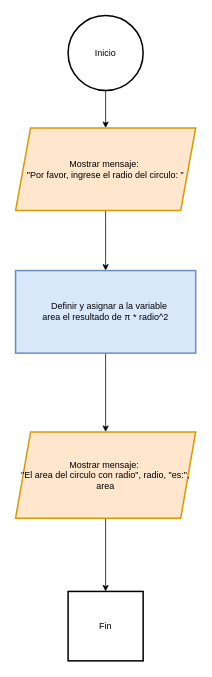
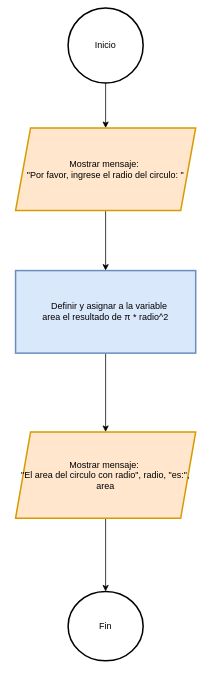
node "Inicio": moved (105, 53) -> (105, 45)
node "Fin": shape rectangle -> ellipse
